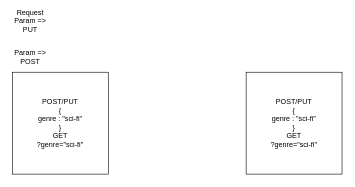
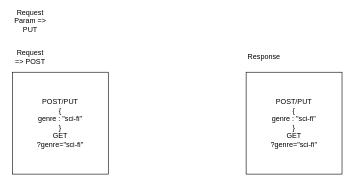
node "Param => POST": label "Param => POST" -> "Request => POST"
node "Response": added
